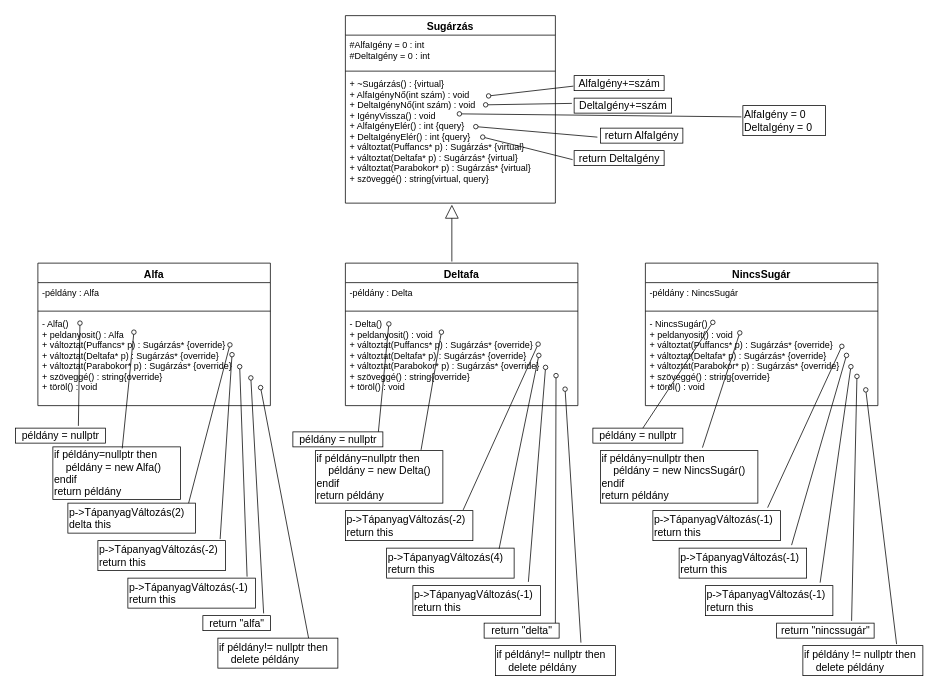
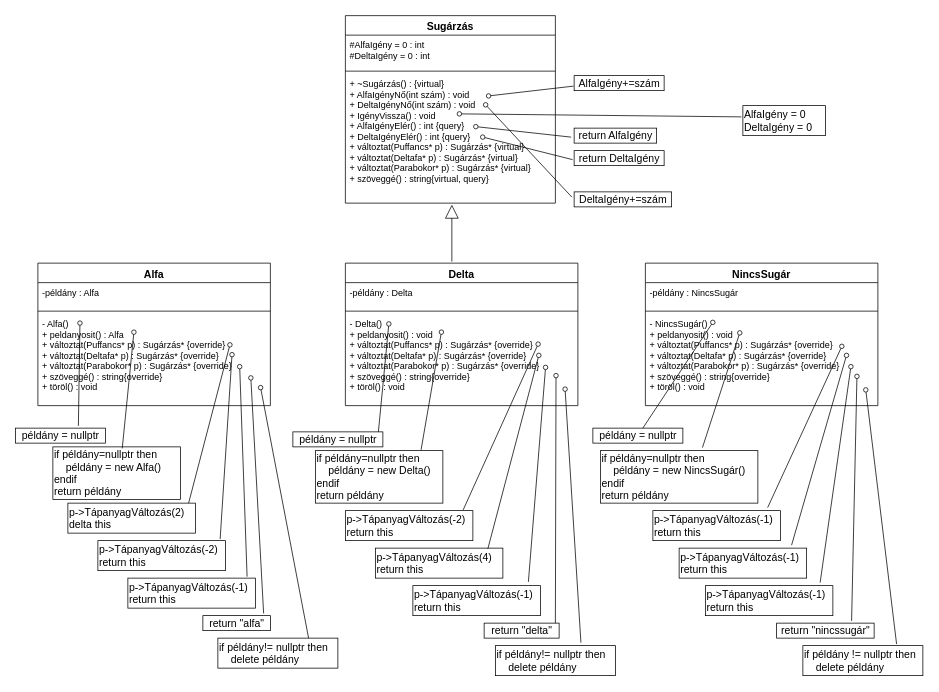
node "DeltaIgény+=szám": moved (623, 105) -> (623, 199)
node "return AlfaIgény": moved (642, 135) -> (615, 135)
node "Deltafa": label "Deltafa" -> "Delta"
node "p->TápanyagVáltozás(4) return this": moved (450, 563) -> (439, 563)
